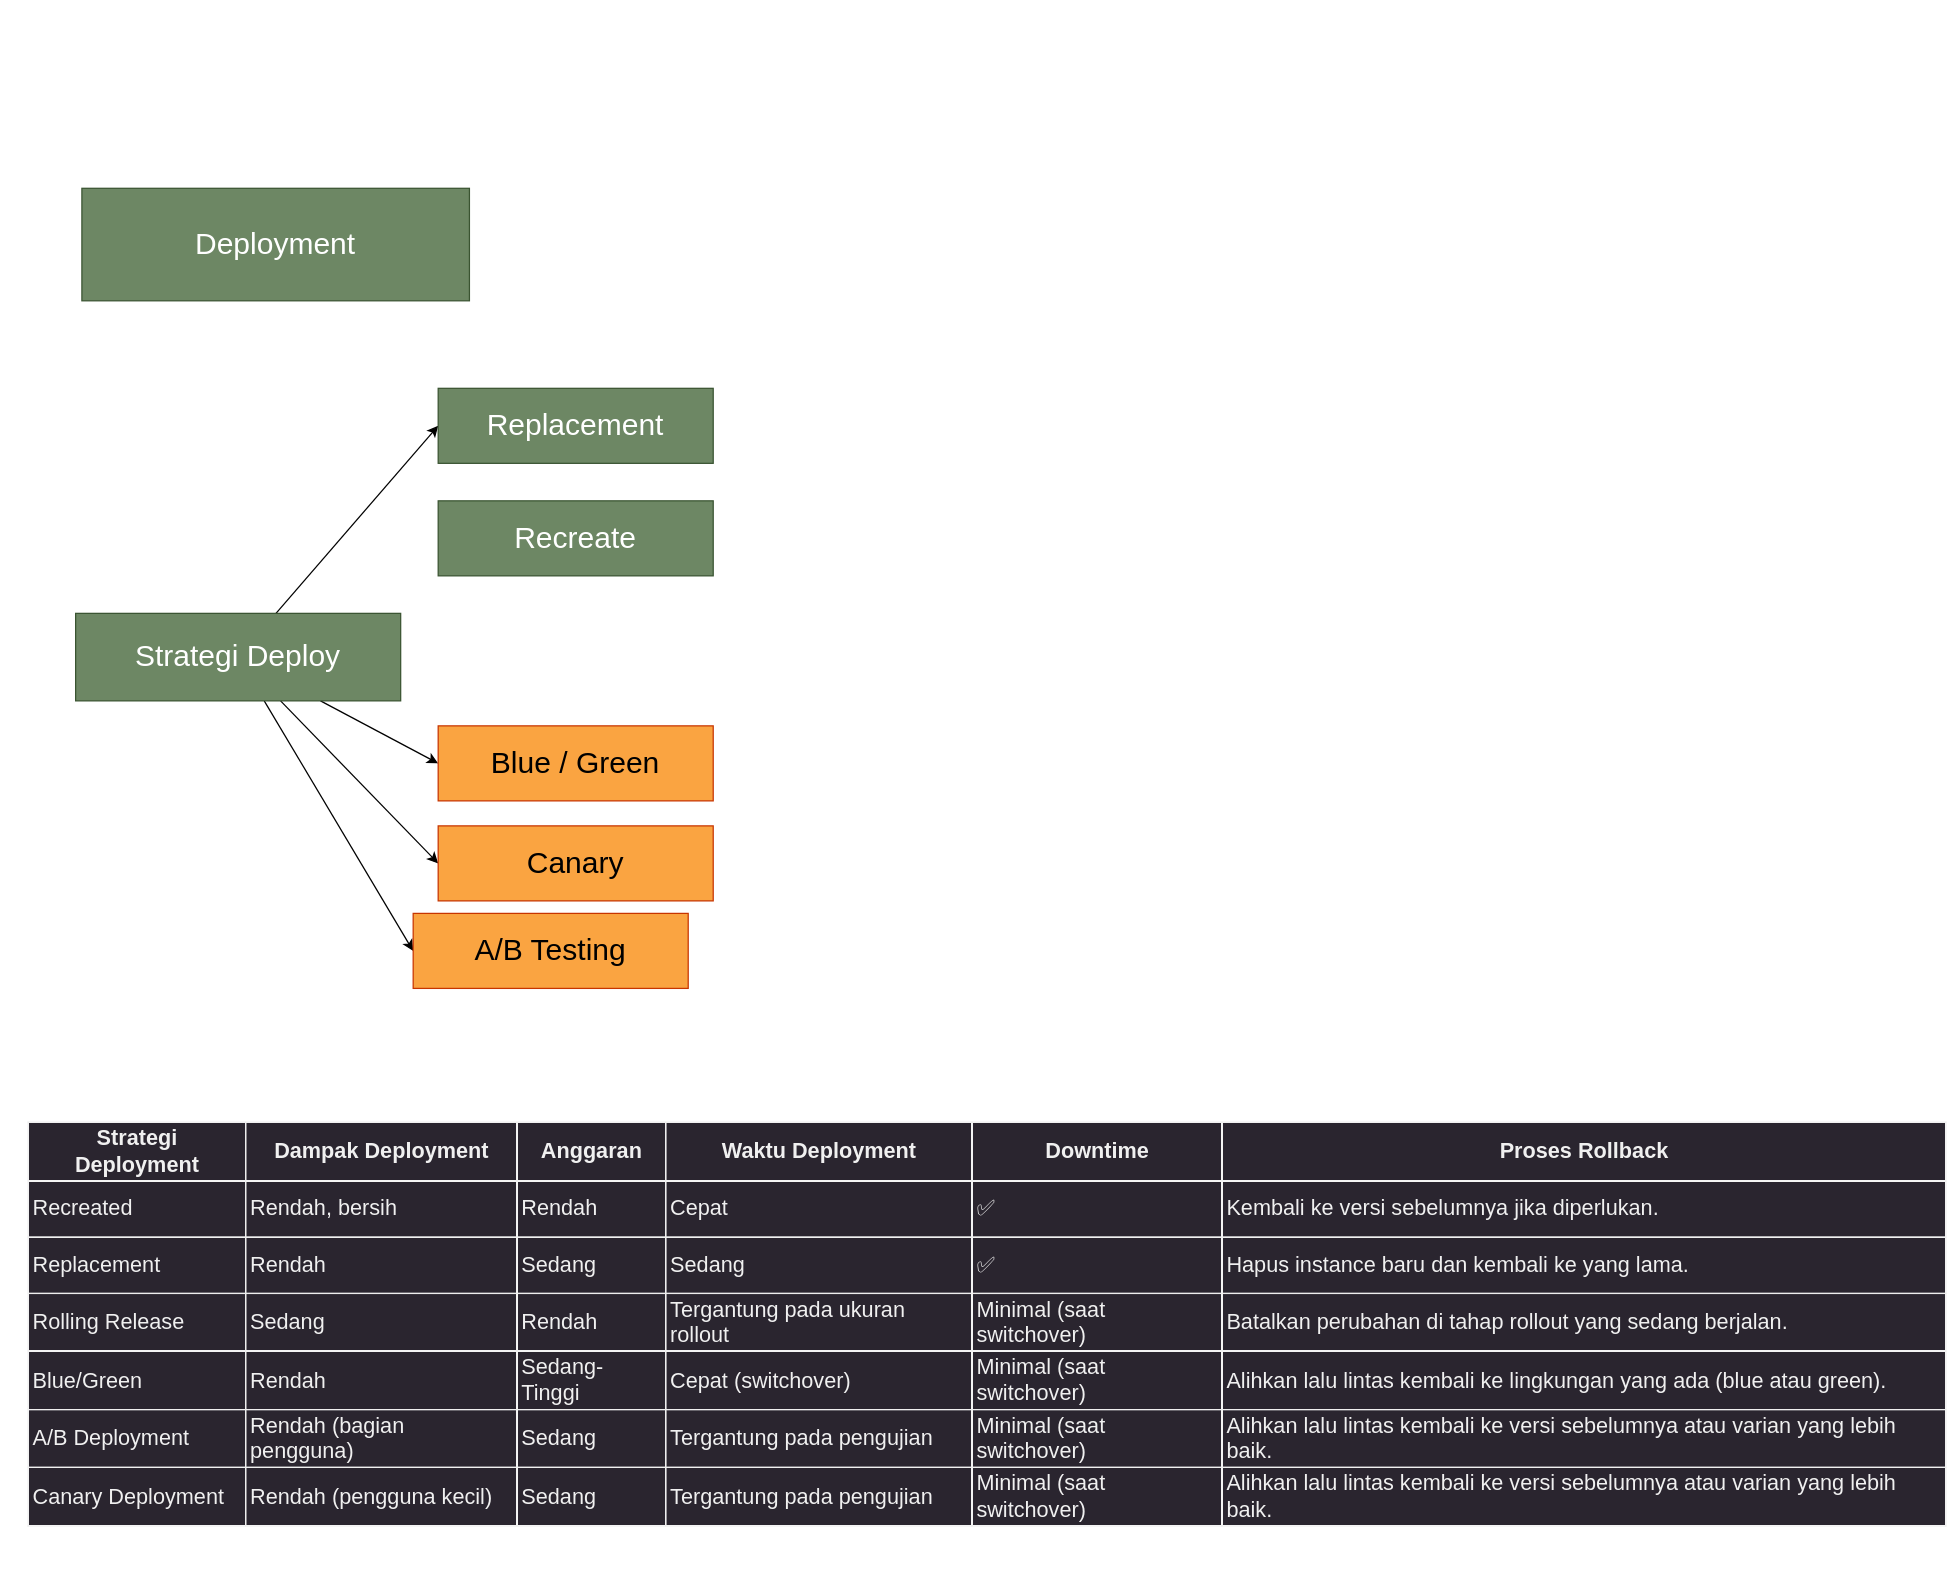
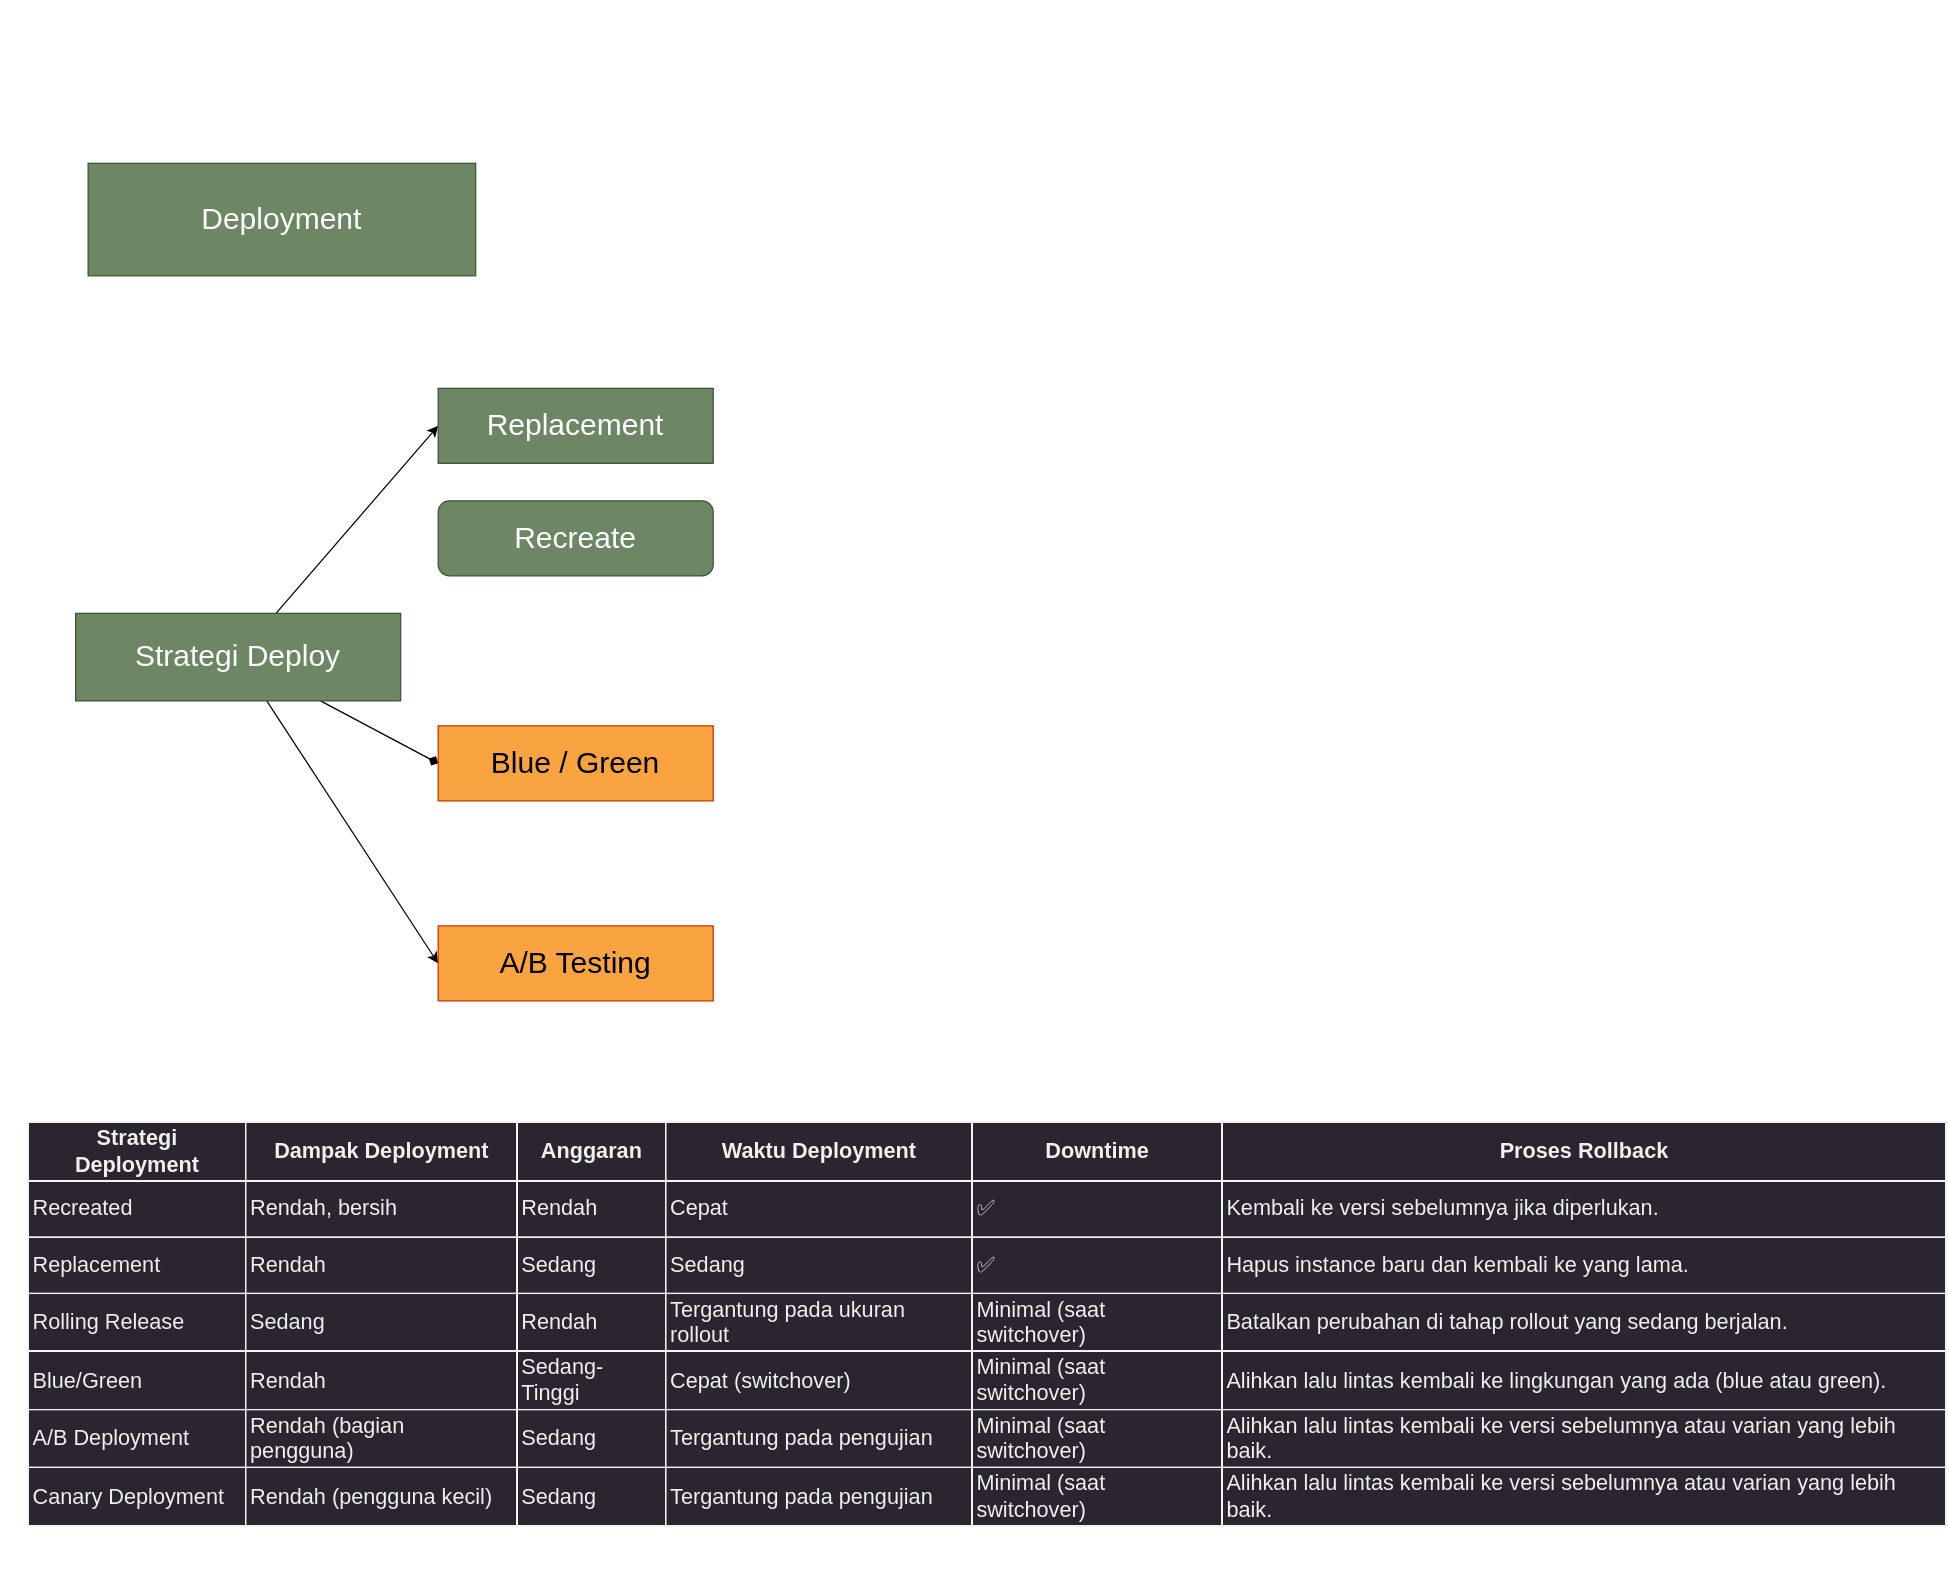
node "Deployment": moved (276, 244) -> (282, 219)
node "Recreate": shape rectangle -> rounded rectangle
edge "Strategi Deploy" -> "Blue / Green": arrowhead classic -> diamond
edge "Strategi Deploy" -> "Canary": removed
node "Canary": removed
node "A/B Testing": moved (551, 951) -> (576, 963)
